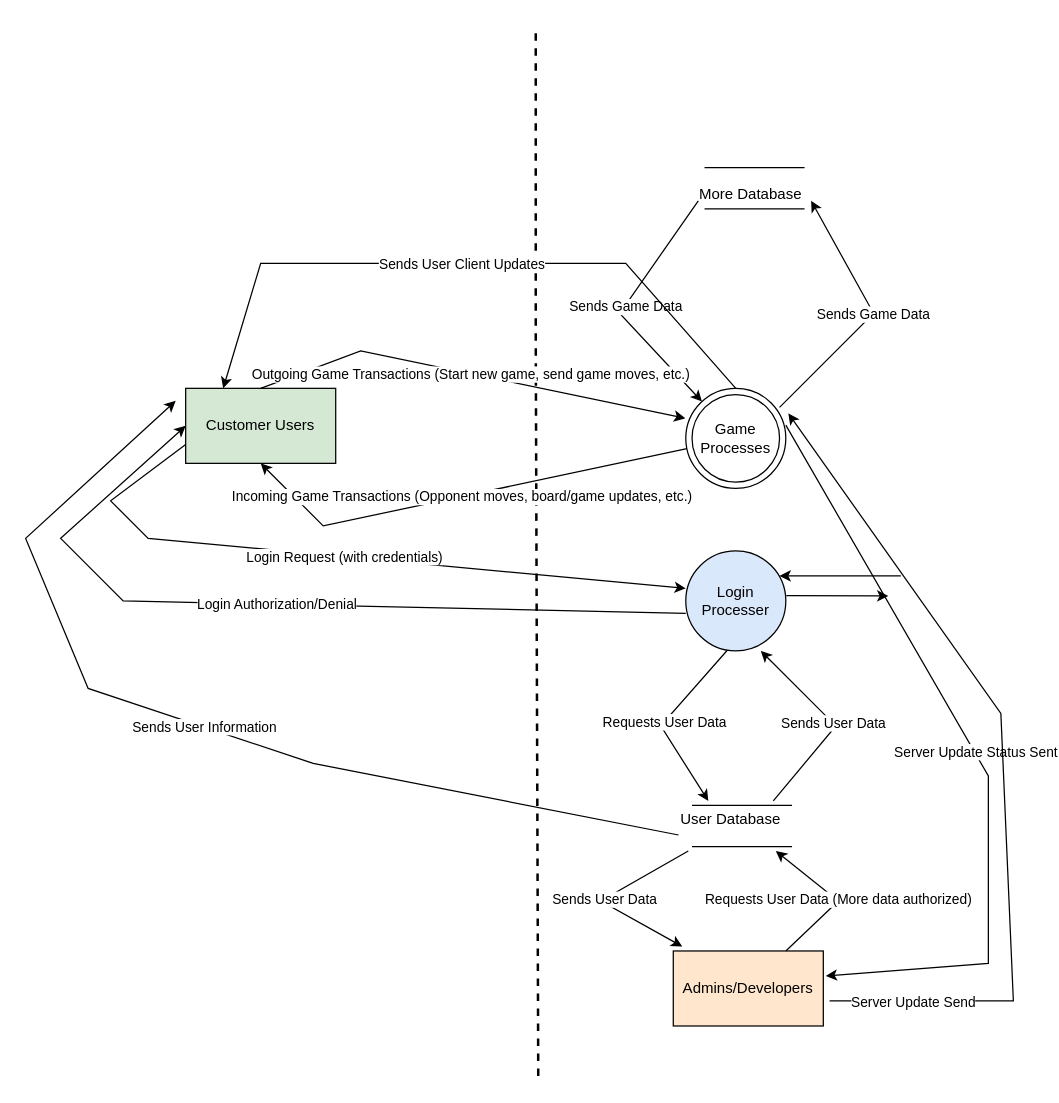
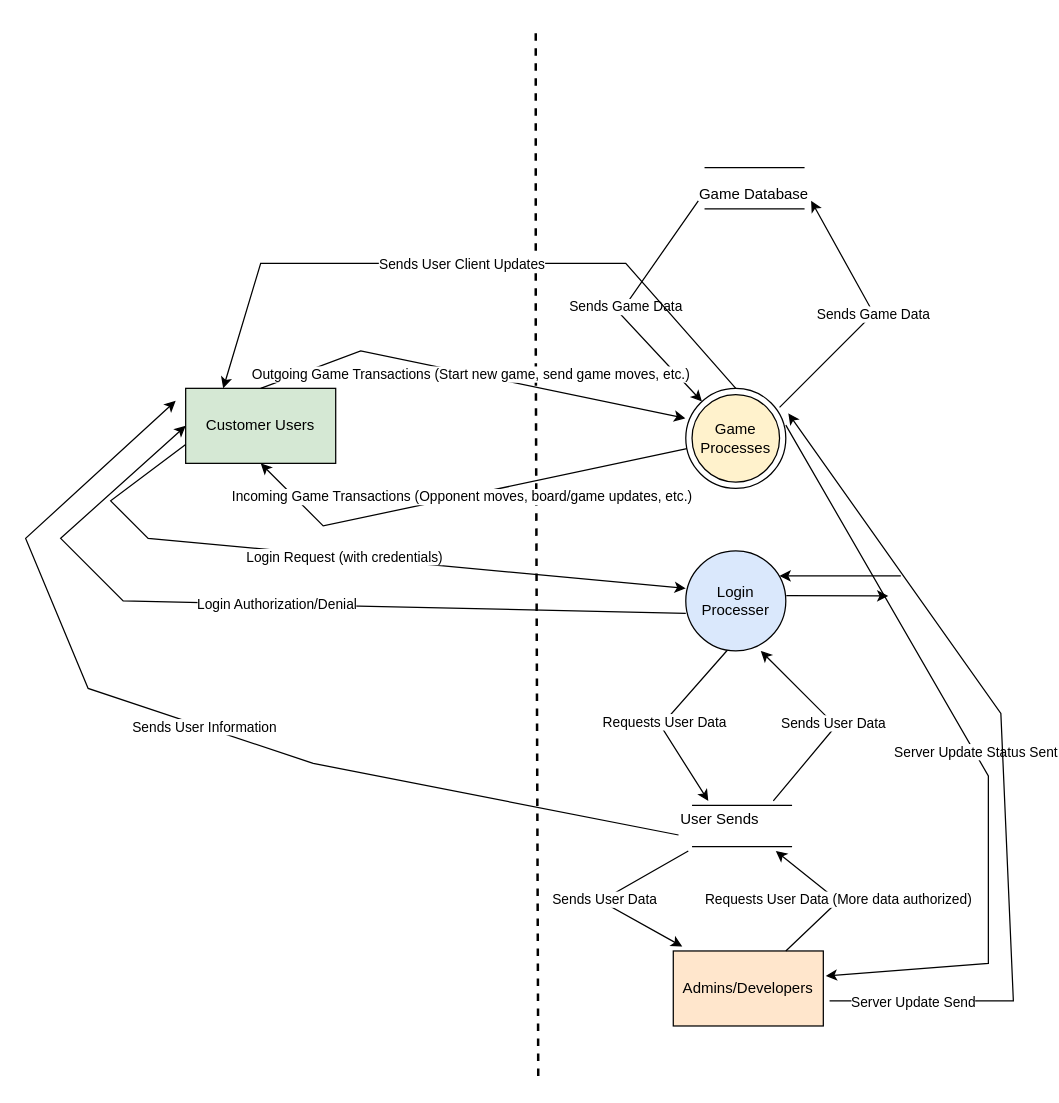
node "More Database": label "More Database" -> "Game Database"
node "Game Processes": fillcolor #ffffff -> #fff2cc
node "User Database": label "User Database" -> "User Sends"
